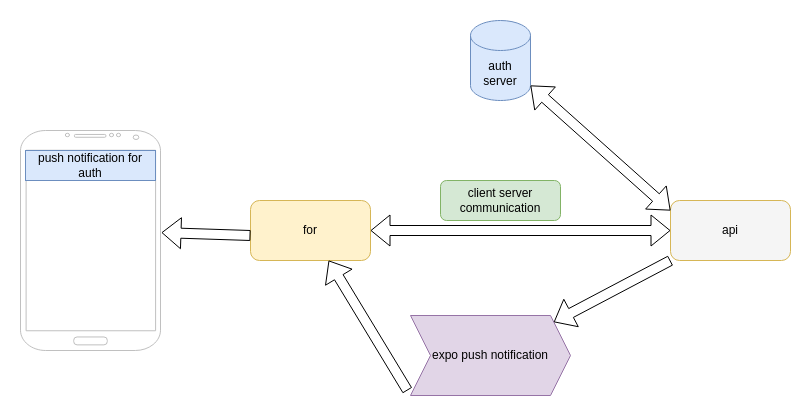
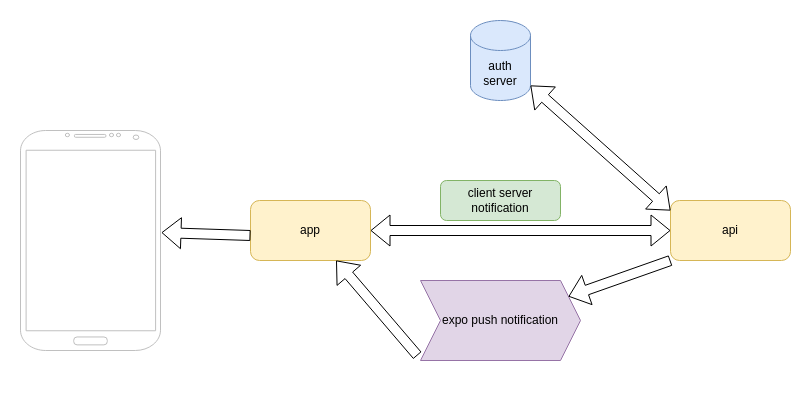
node "push notification for auth": removed
node "client server communication": label "client server communication" -> "client server notification"
node "for": label "for" -> "app"
node "api": fillcolor #f5f5f5 -> #fff2cc
node "expo push notification": moved (491, 356) -> (501, 321)
